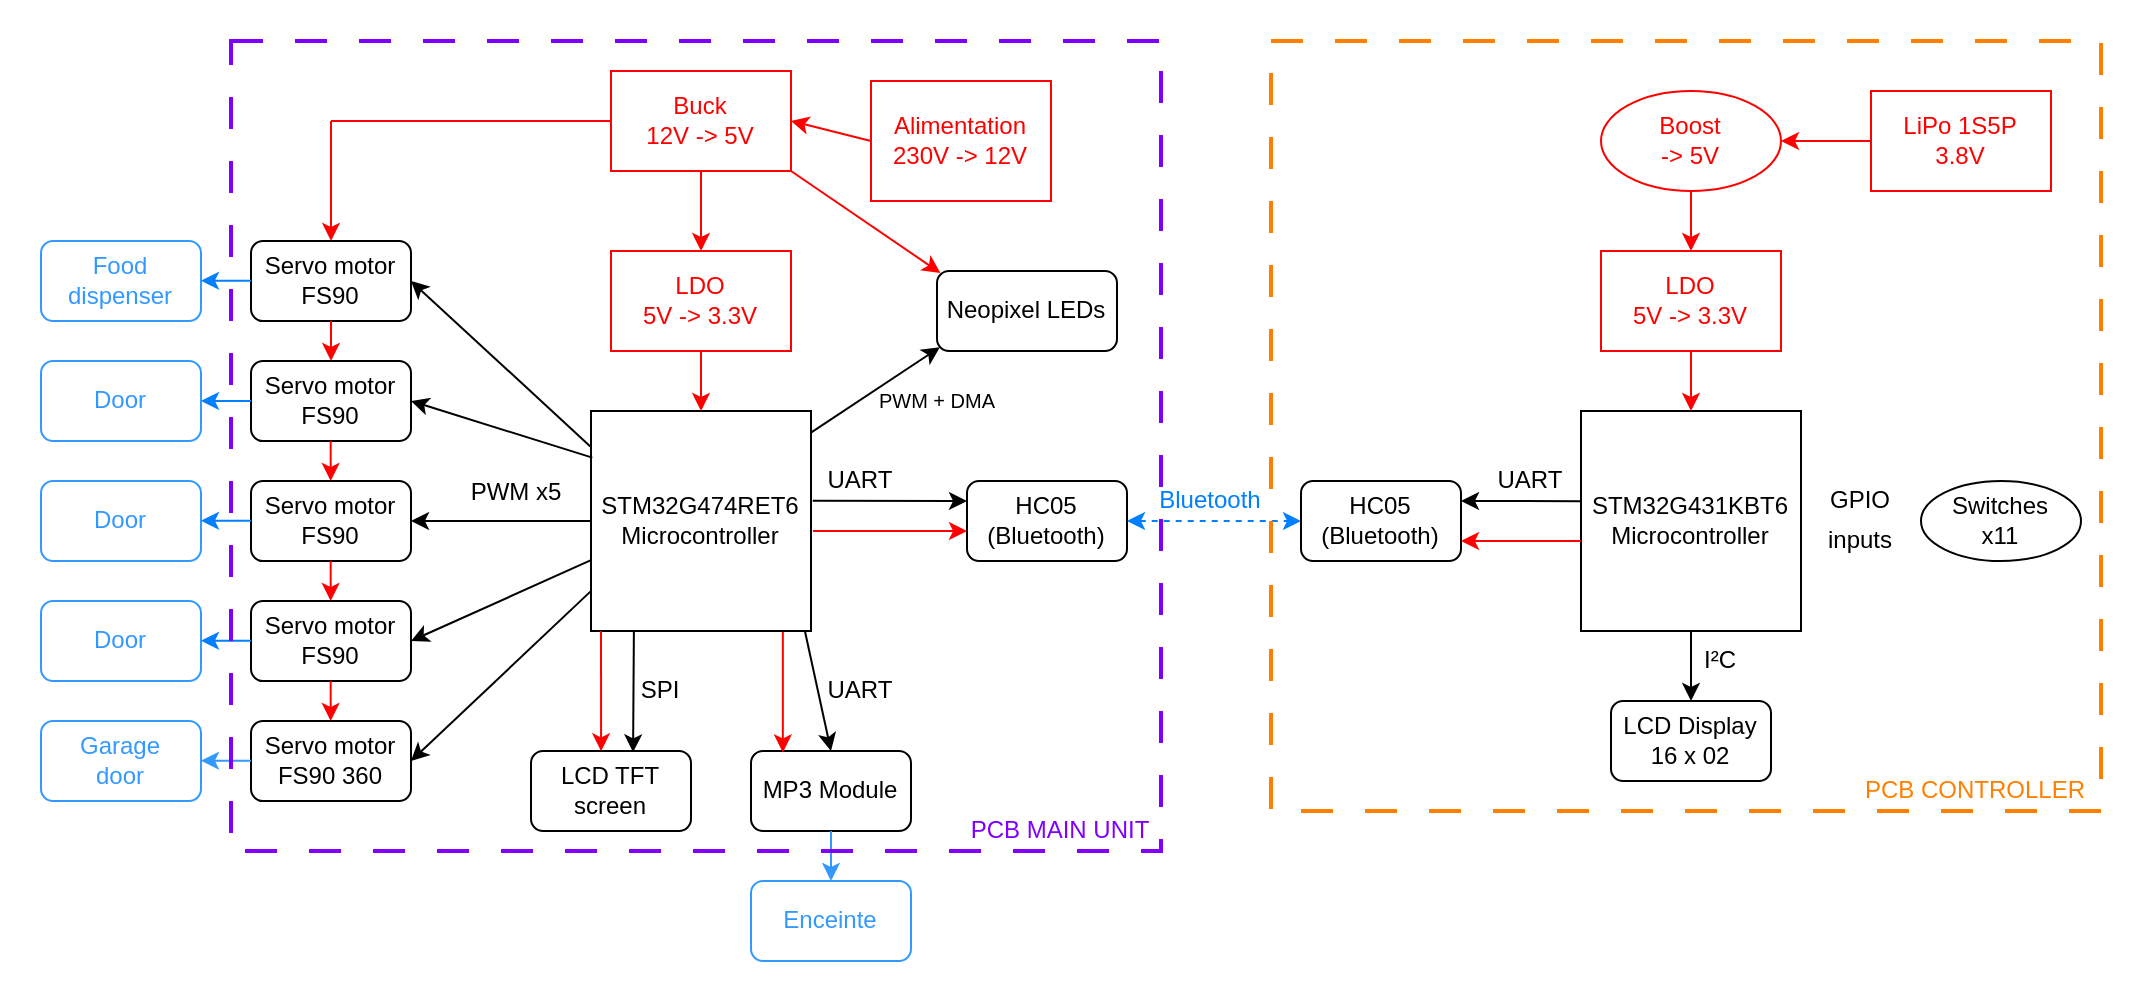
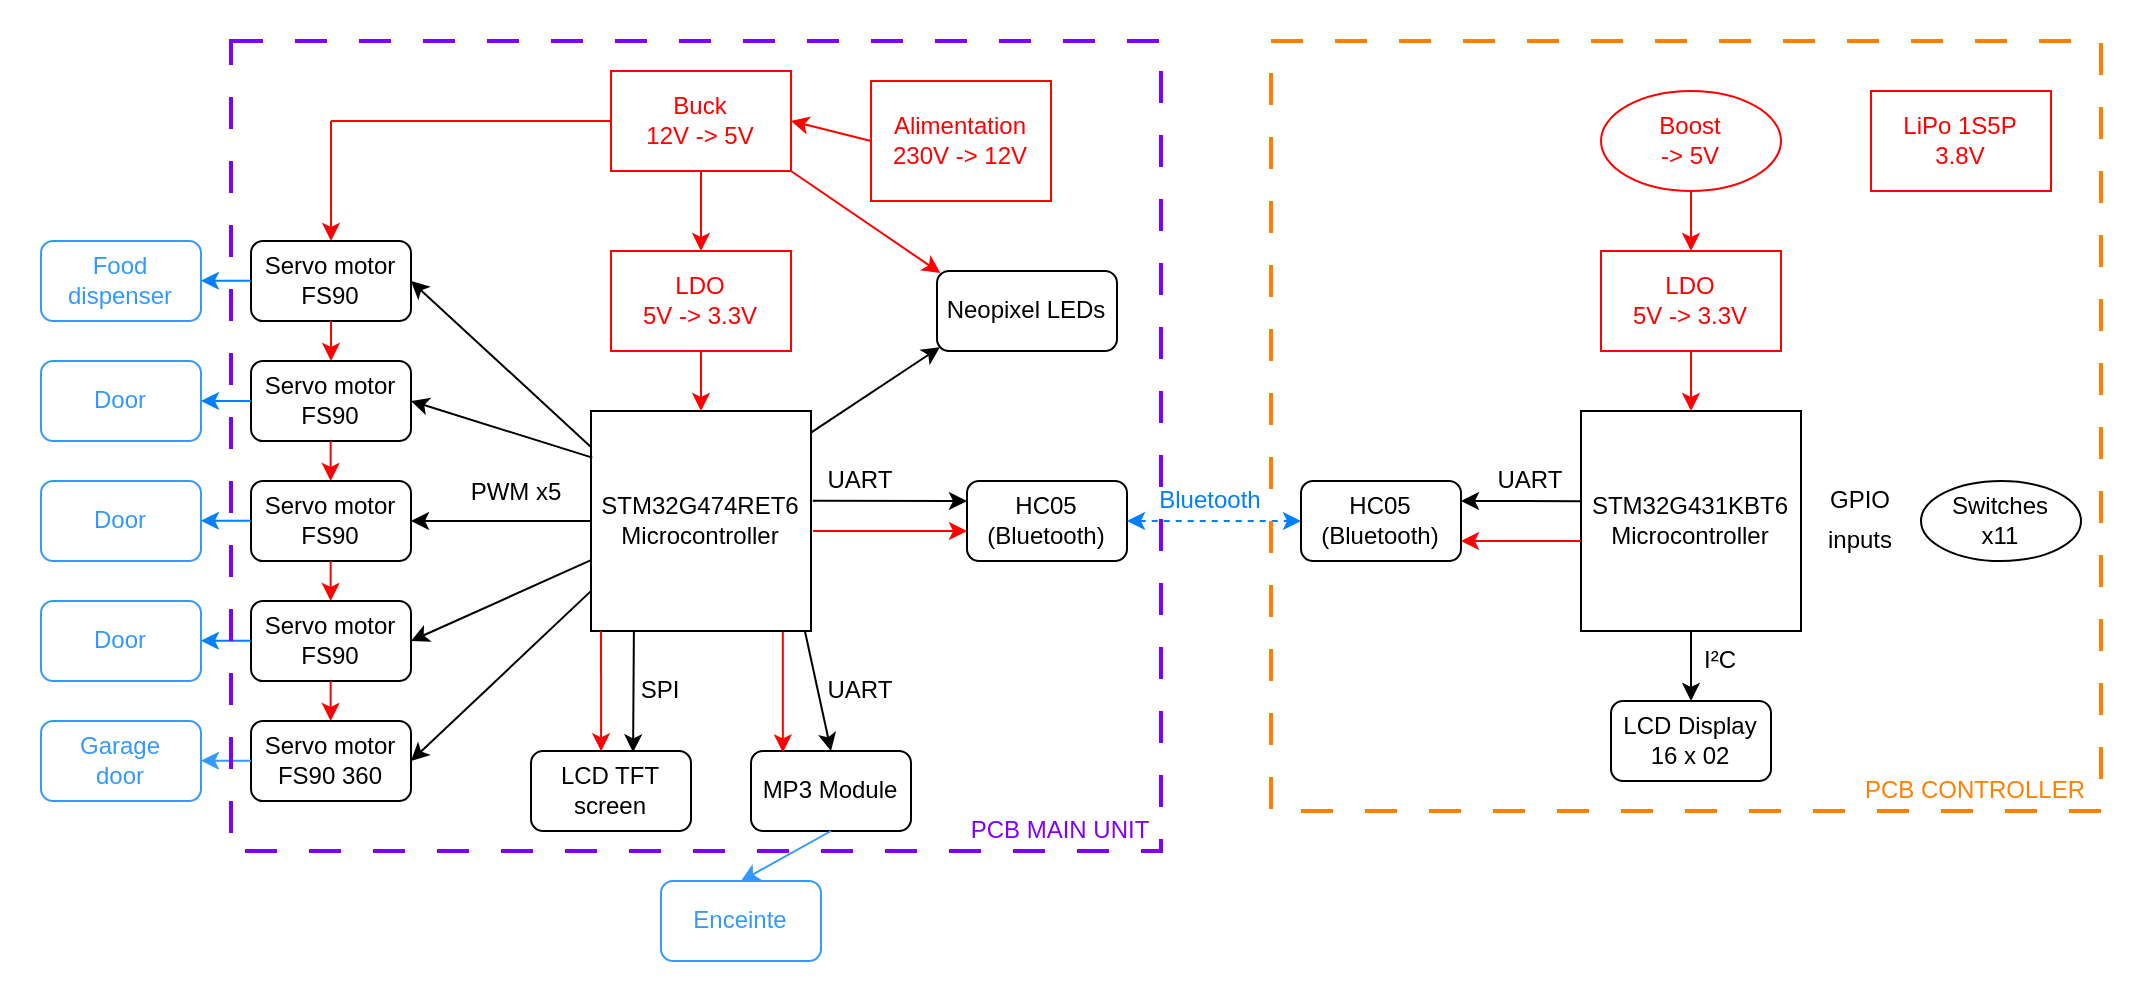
edge "LiPo 1S5P 3.8V" -> "Boost -> 5V": removed
node "PWM + DMA": removed
node "Enceinte": moved (831, 921) -> (741, 921)
